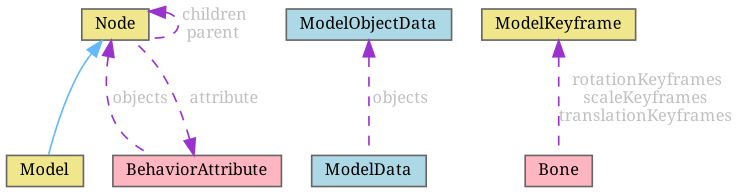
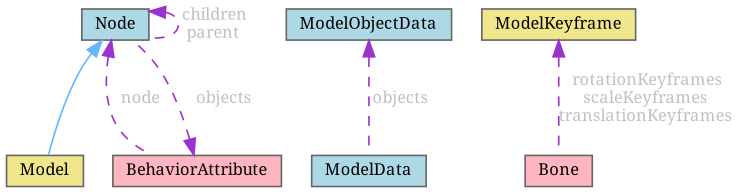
node "Node": fillcolor khaki -> lightblue
edge "BehaviorAttribute" -> "Node": label " objects" -> " node"
edge "Node" -> "BehaviorAttribute": label " attribute" -> " objects"
